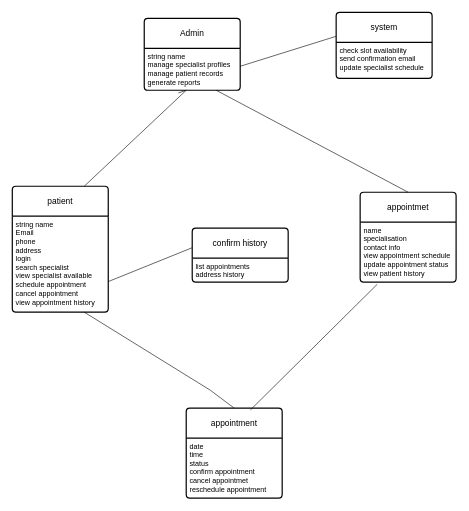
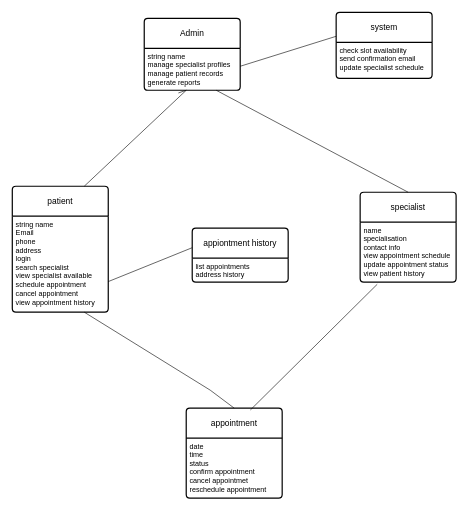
node "appointmet": label "appointmet" -> "specialist"
node "confirm history": label "confirm history" -> "appiontment history"
